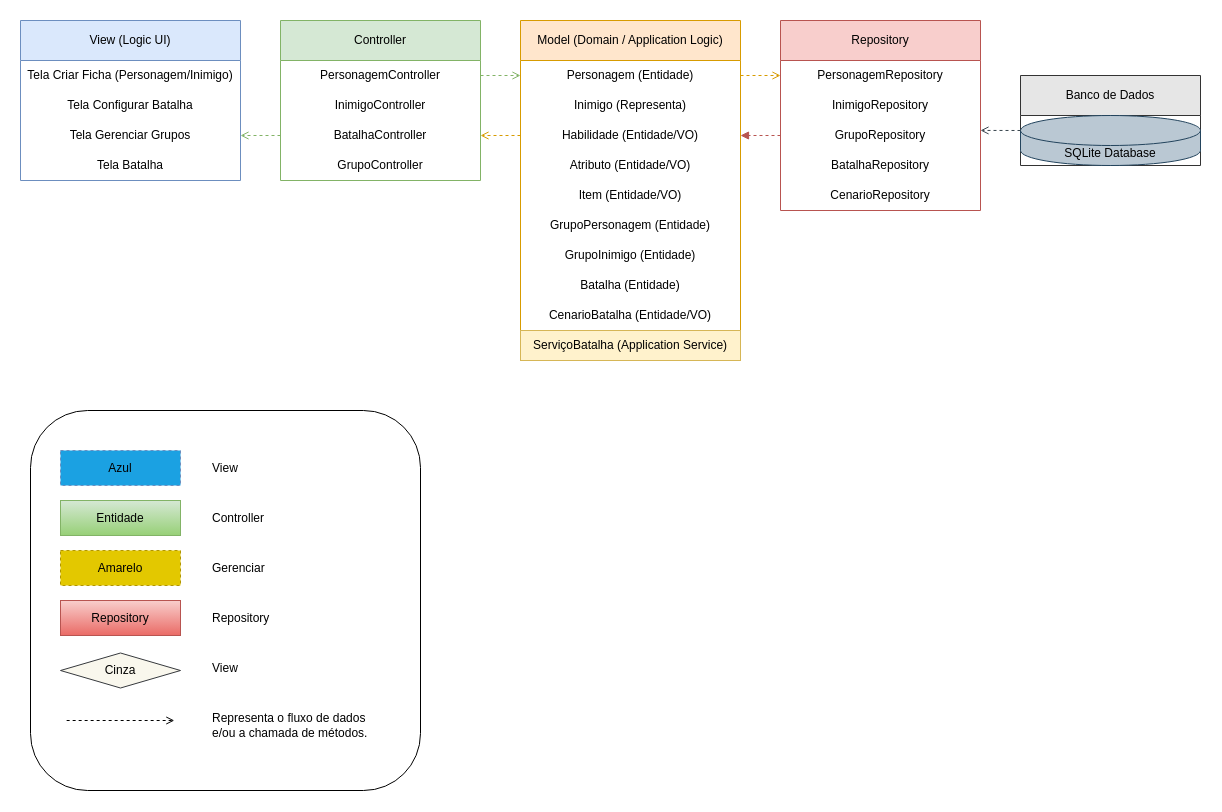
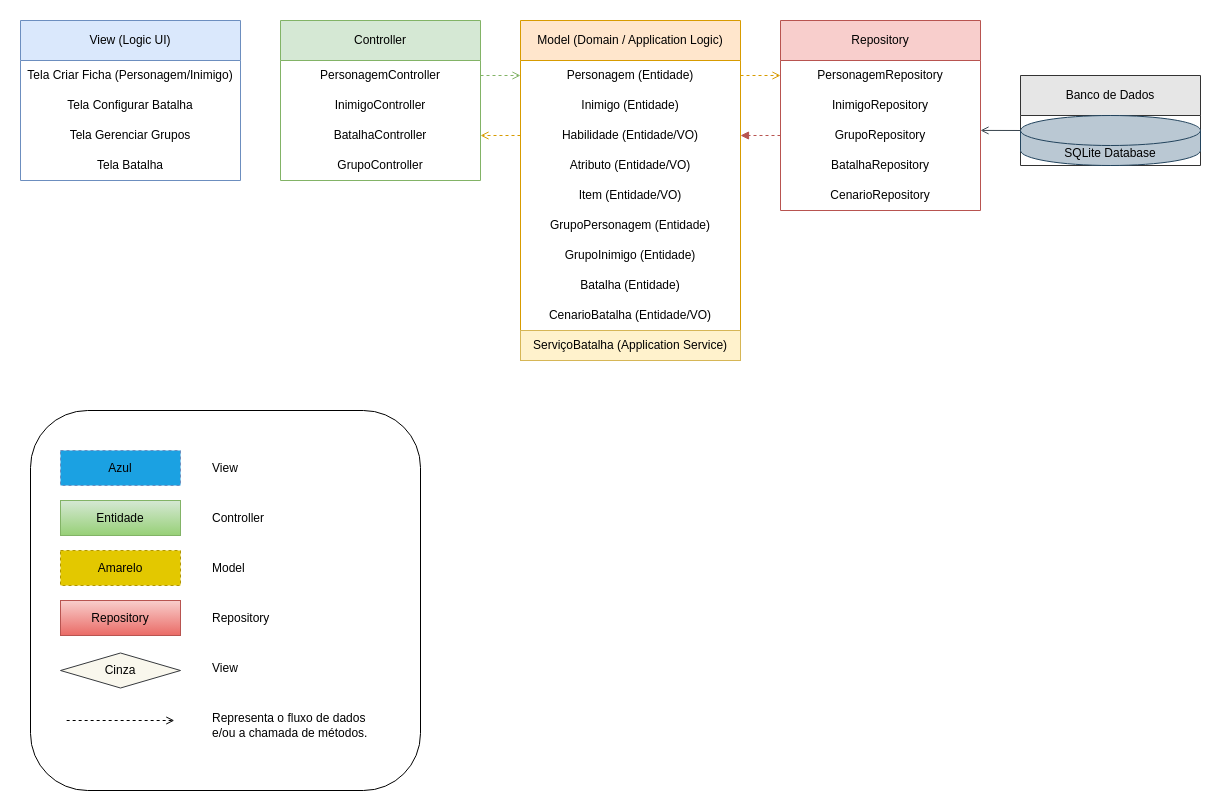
node "Inimigo (Representa)": label "Inimigo (Representa)" -> "Inimigo (Entidade)"
edge "SQLite Database" -> "GrupoRepository": style dashed -> solid
edge "BatalhaController" -> "Tela Gerenciar Grupos": removed
node "Gerenciar": label "Gerenciar" -> "Model"
